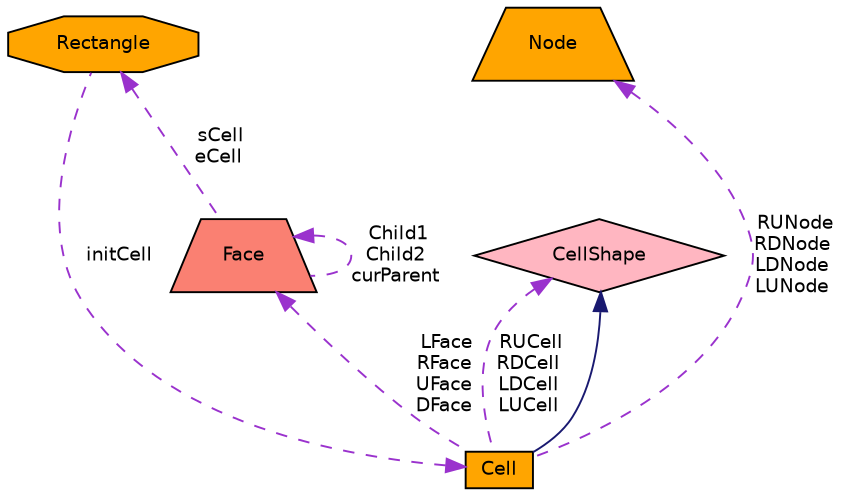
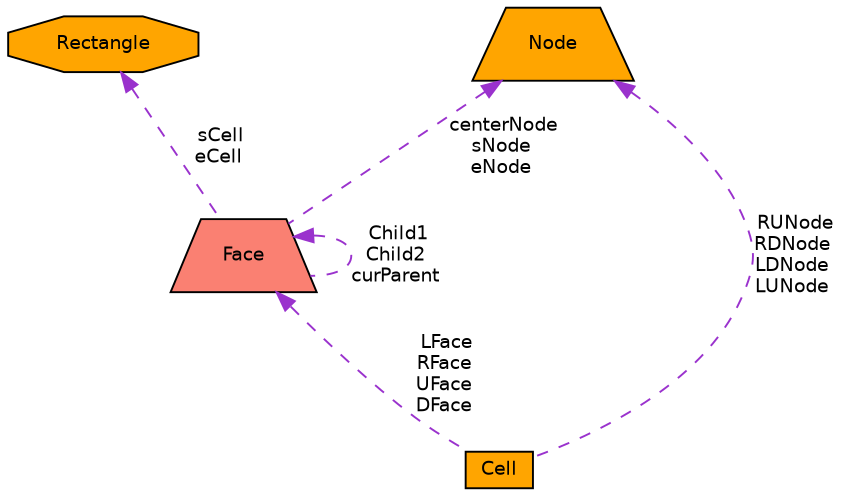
edge "Face" -> "Node": added, label "centerNode sNode eNode"
node "CellShape": removed
edge "Rectangle" -> "Cell": removed, label "initCell"
